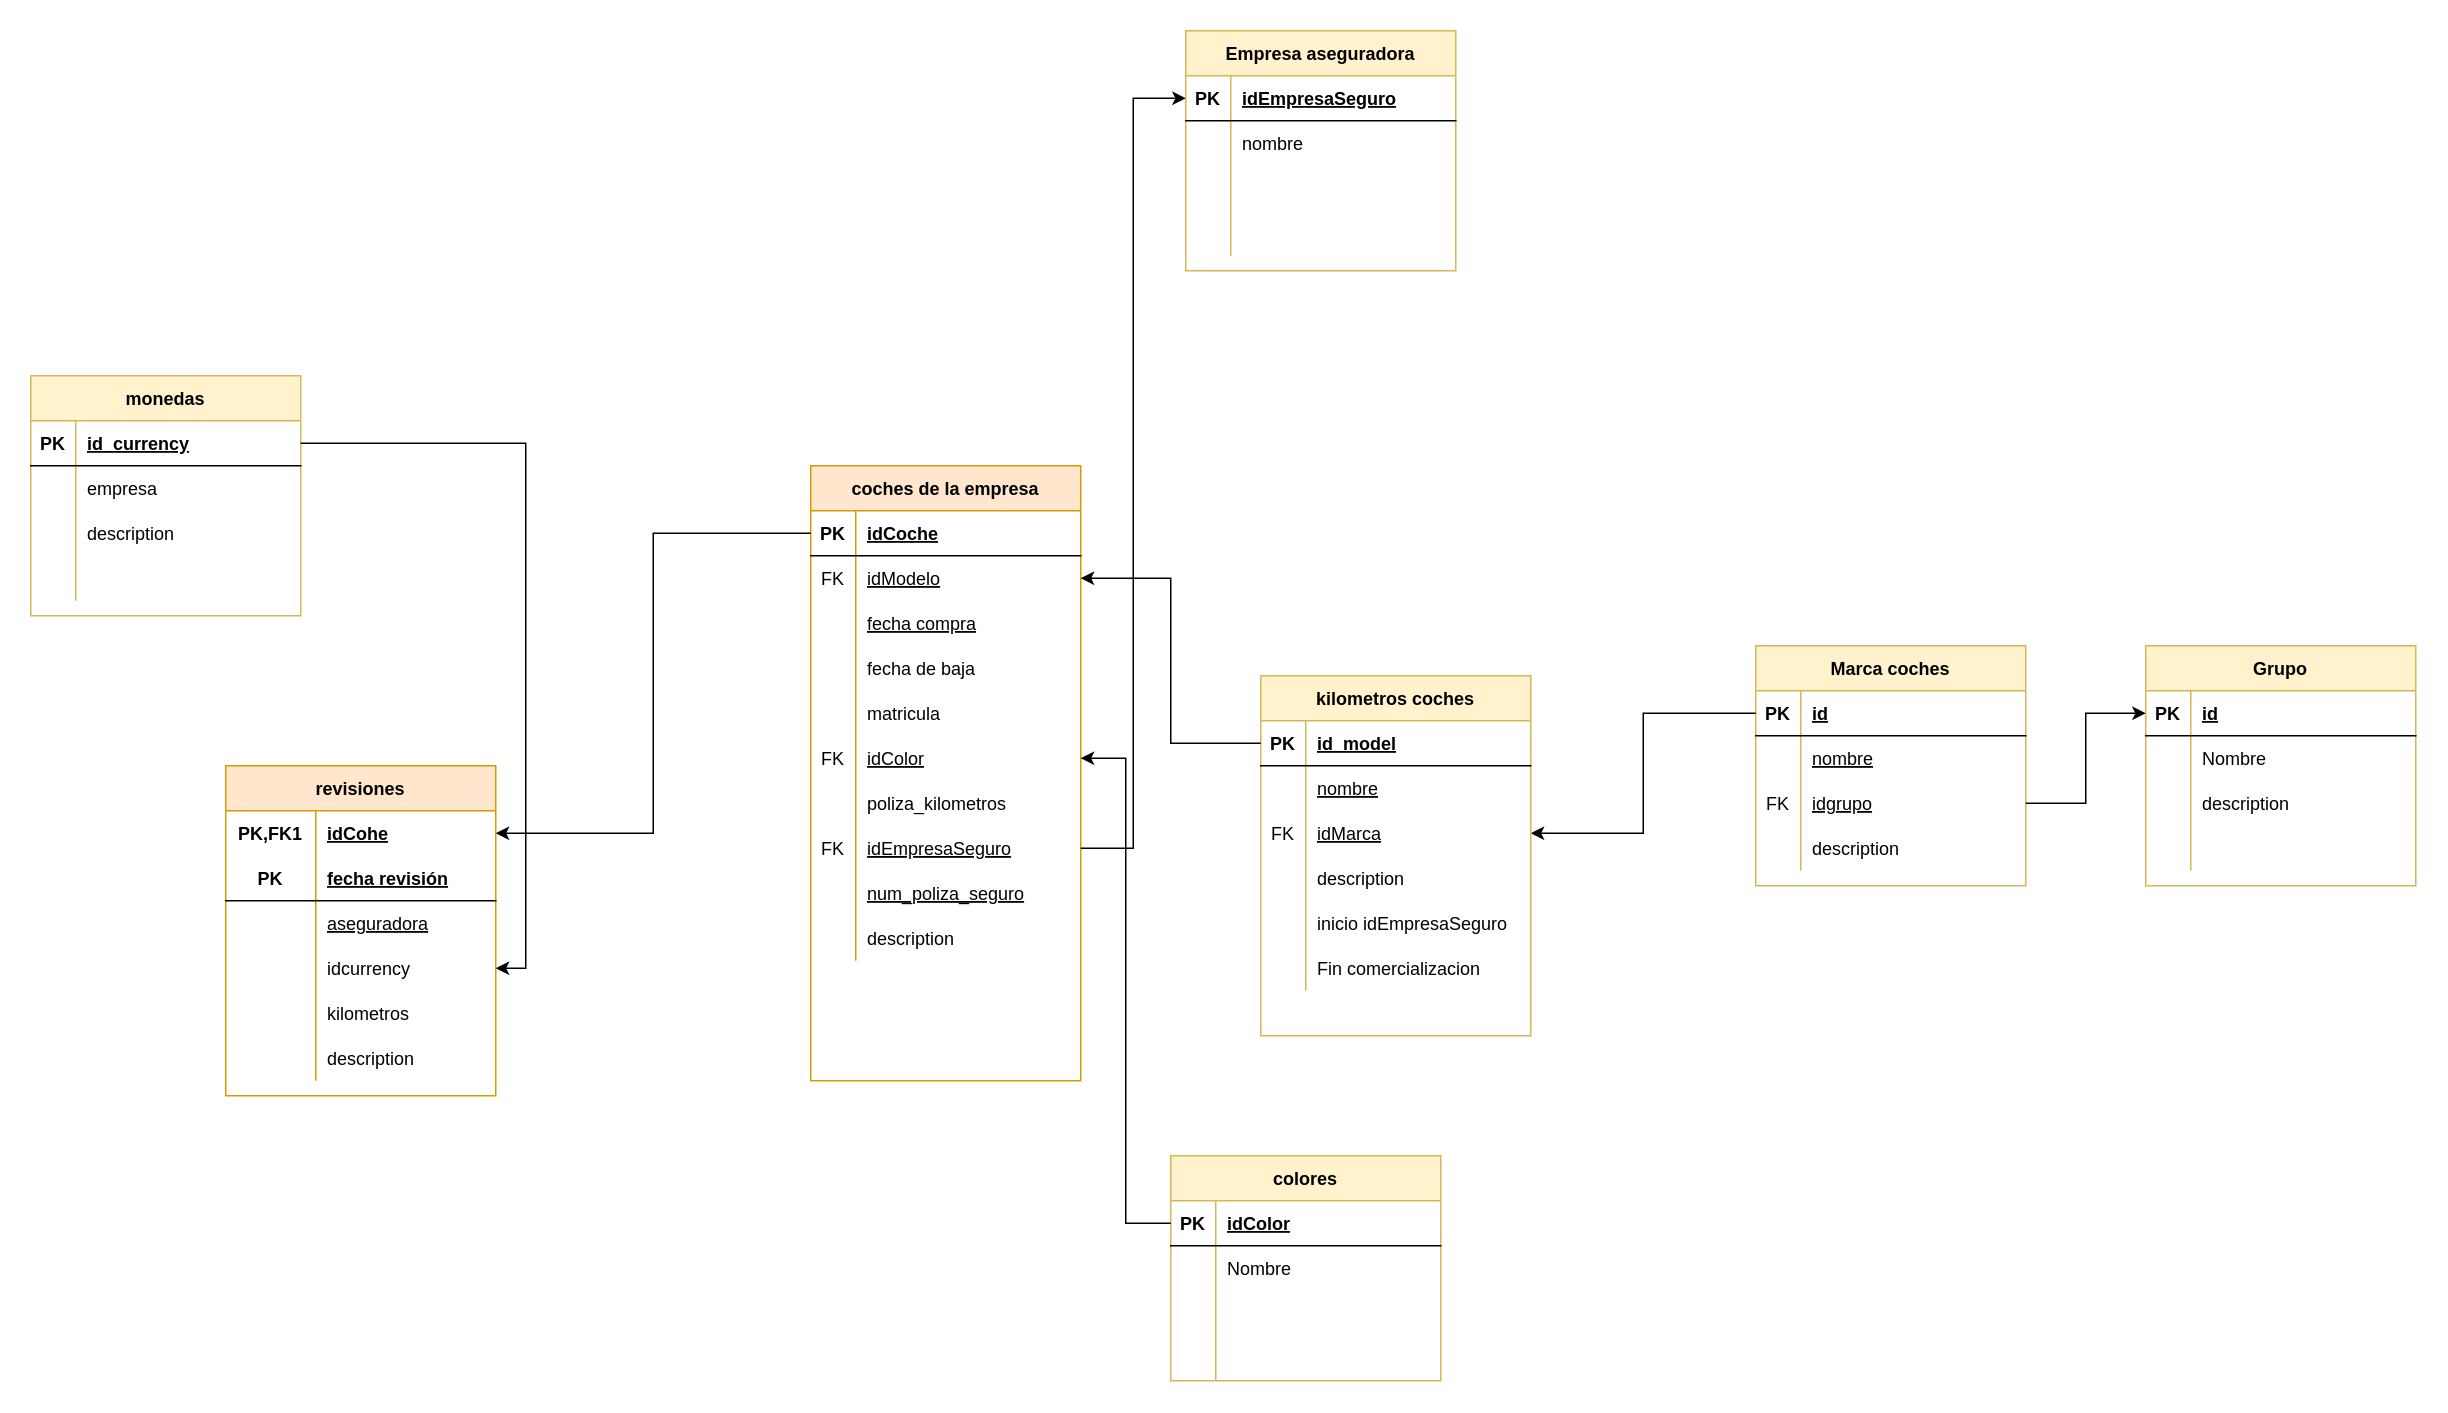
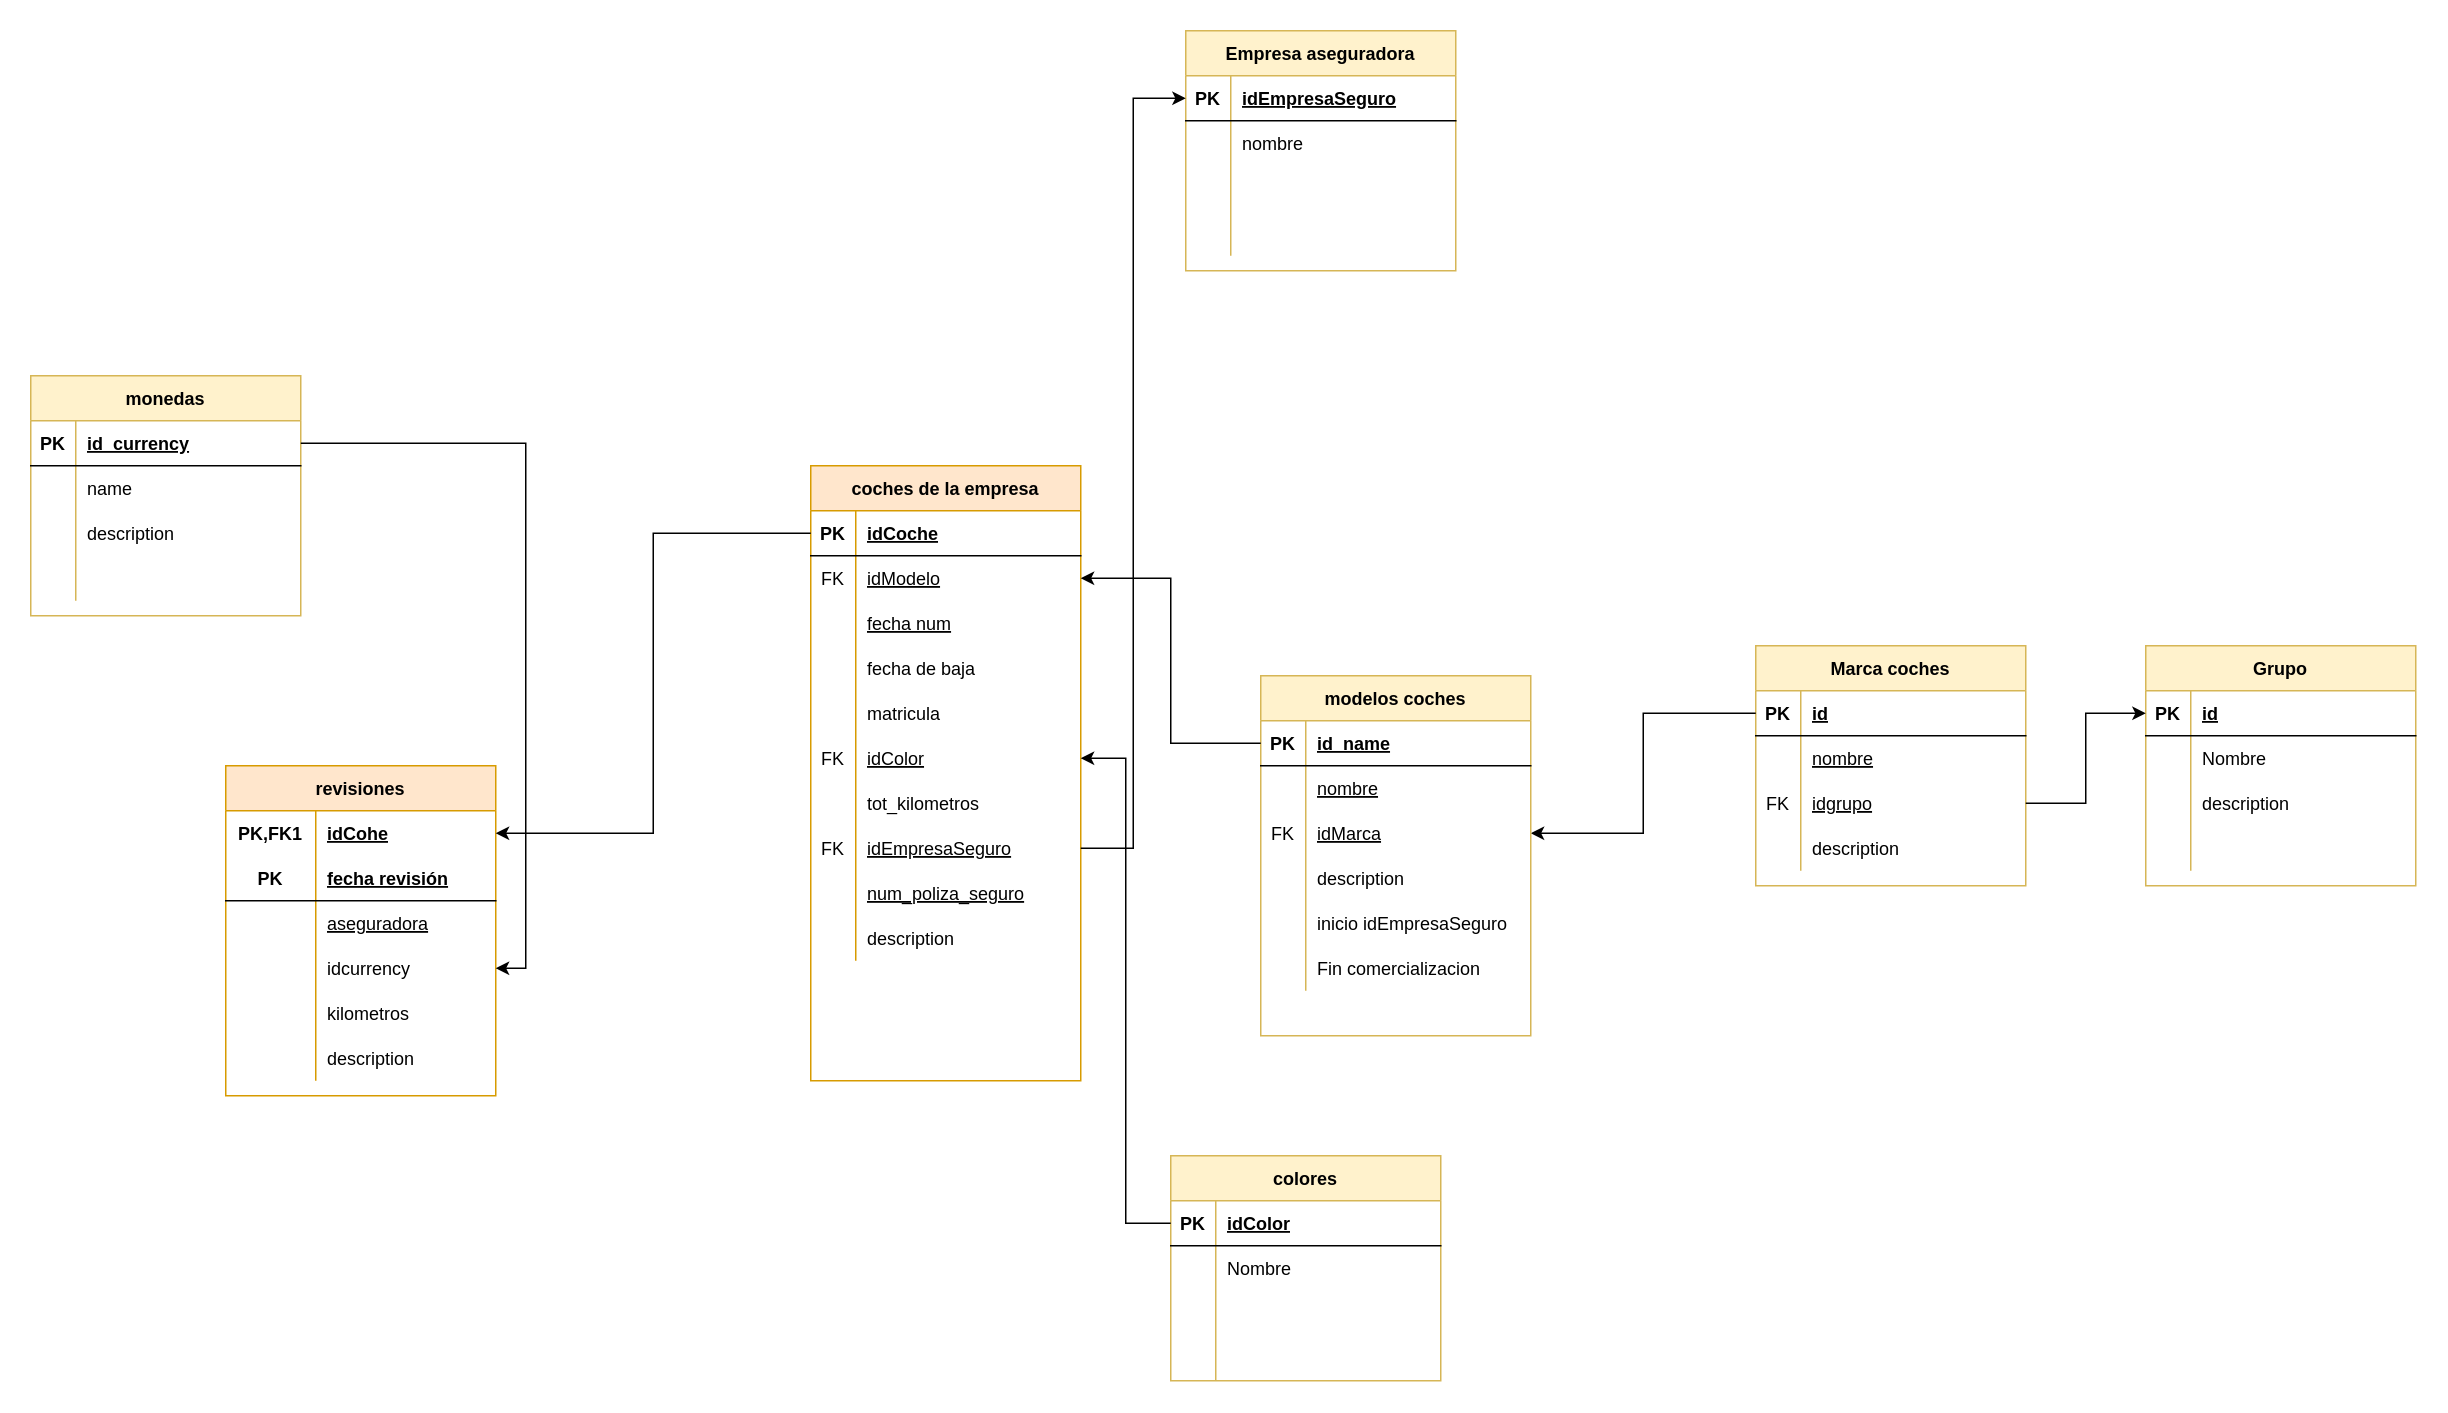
node "empresa": label "empresa" -> "name"
node "fecha compra": label "fecha compra" -> "fecha num"
node "kilometros coches": label "kilometros coches" -> "modelos coches"
node "id_model": label "id_model" -> "id_name"
node "poliza_kilometros": label "poliza_kilometros" -> "tot_kilometros"
